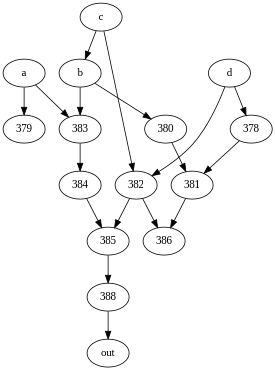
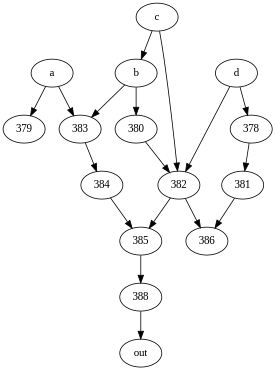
edge "380" -> "381": now "380" -> "382"
